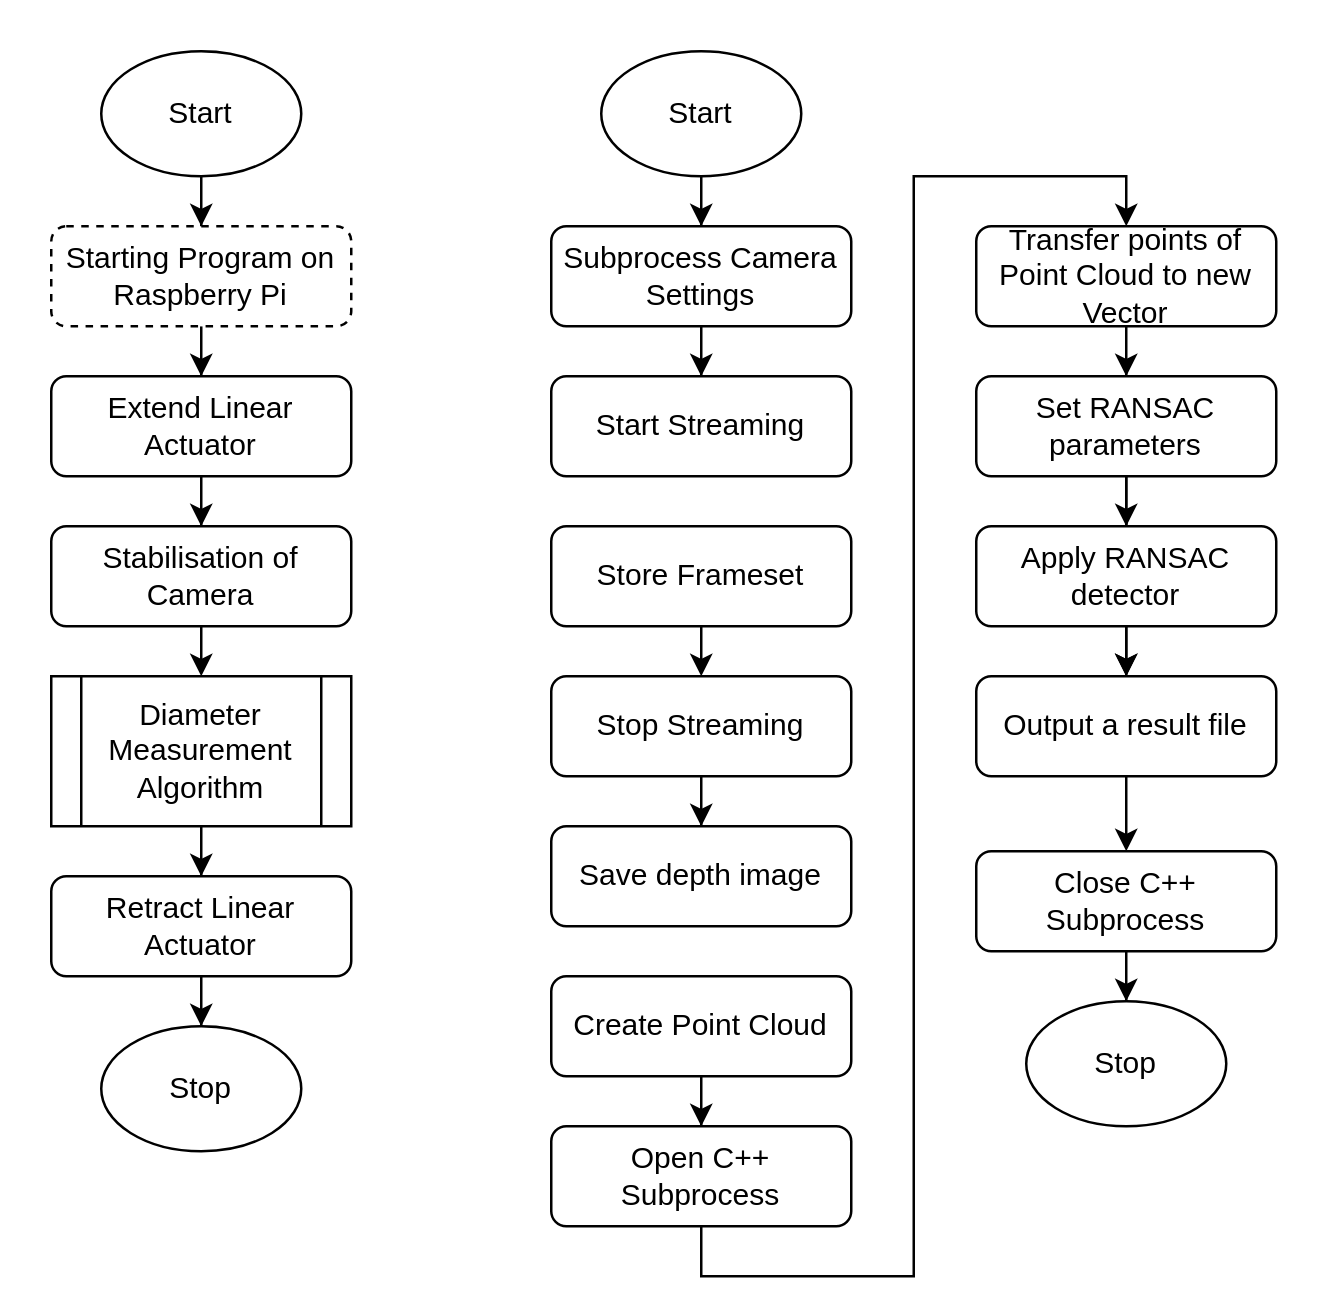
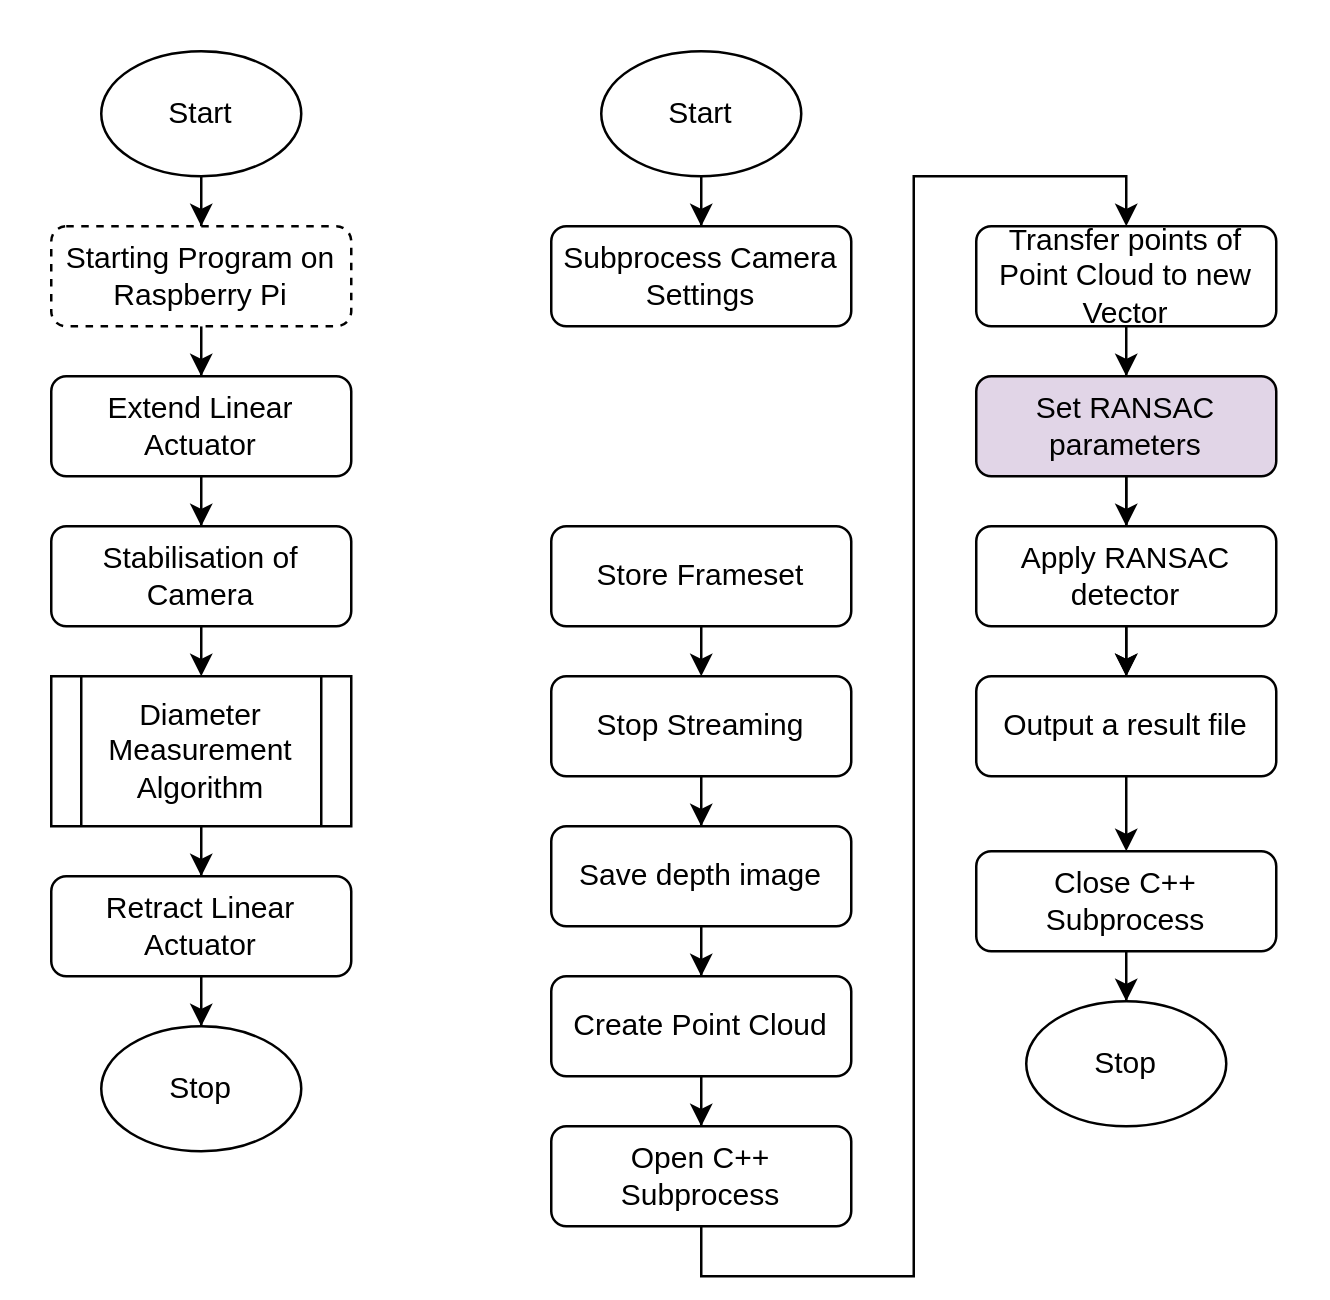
edge "Subprocess Camera Settings" -> "Start Streaming": removed
node "Start Streaming": removed
node "Set RANSAC parameters": fillcolor #ffffff -> #e1d5e7
edge "Save depth image" -> "Create Point Cloud": added
